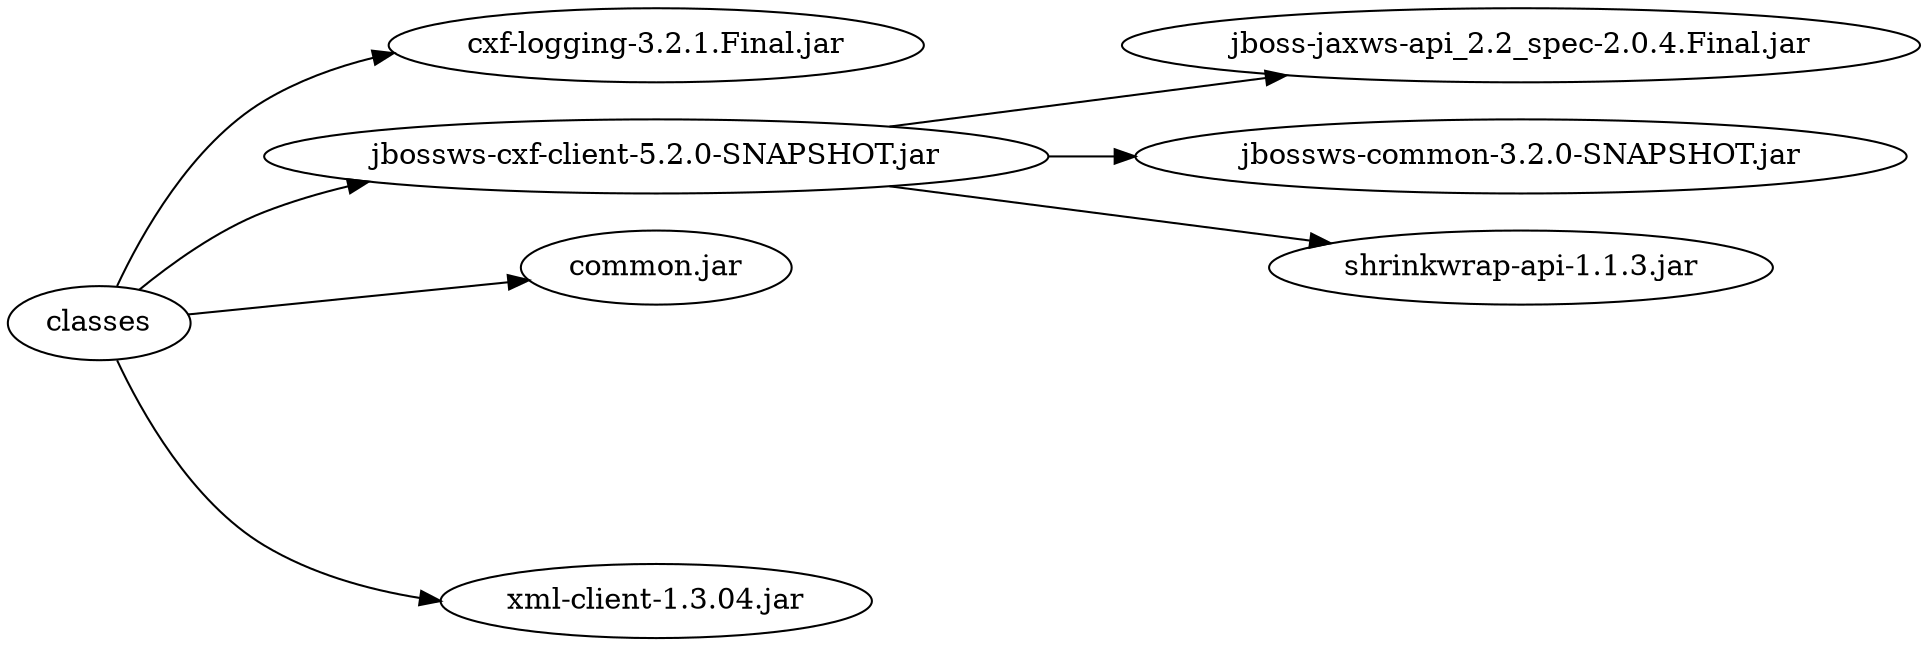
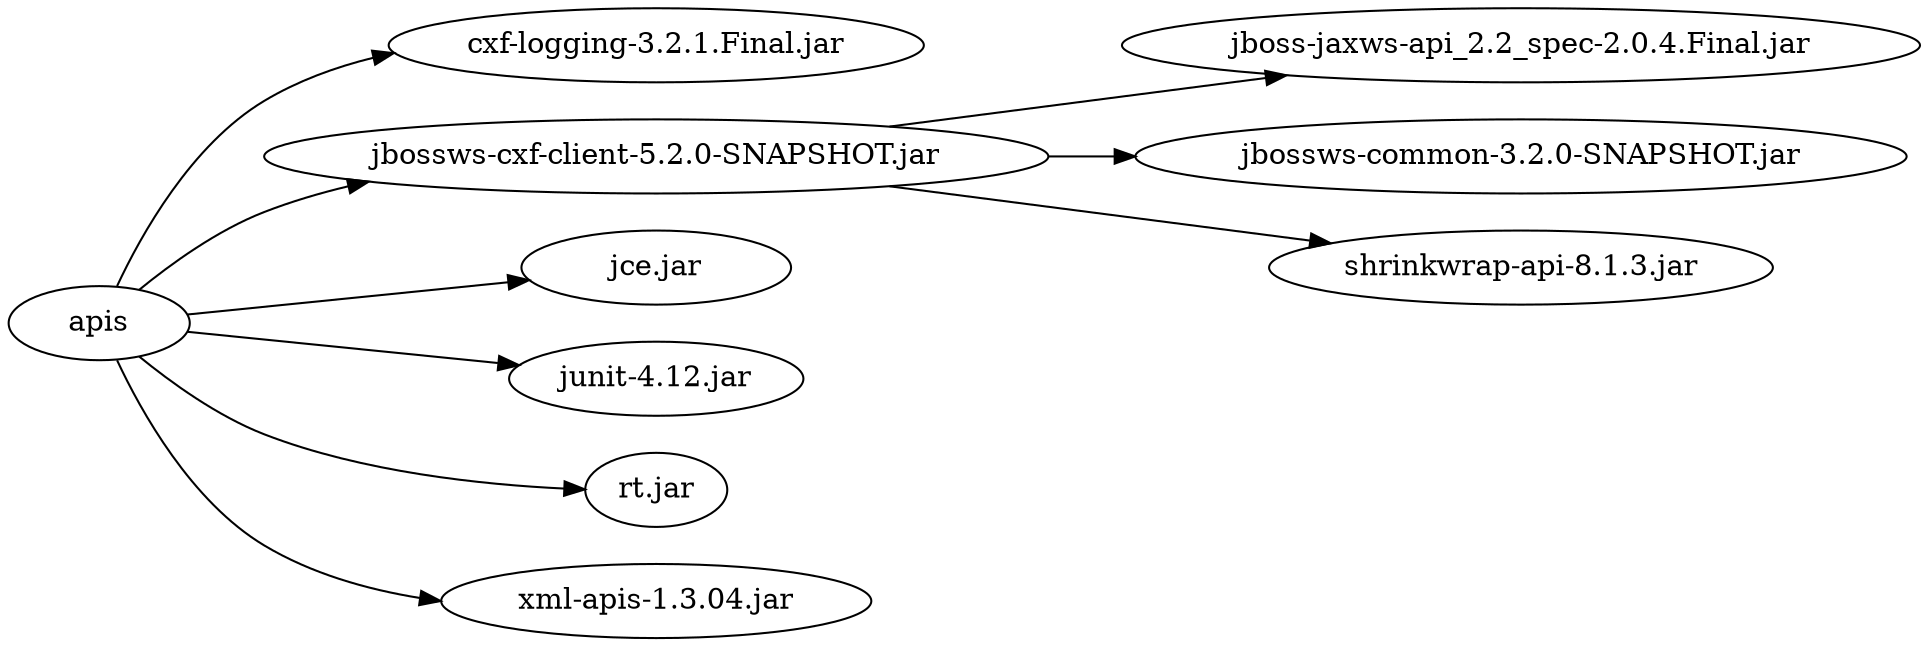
node "common.jar": label "common.jar" -> "jce.jar"
node "shrinkwrap-api-1.1.3.jar": label "shrinkwrap-api-1.1.3.jar" -> "shrinkwrap-api-8.1.3.jar"
node "classes": label "classes" -> "apis"
node "junit-4.12.jar": added
node "rt.jar": added
node "xml-client-1.3.04.jar": label "xml-client-1.3.04.jar" -> "xml-apis-1.3.04.jar"
